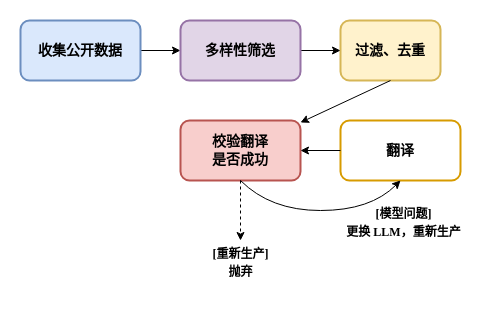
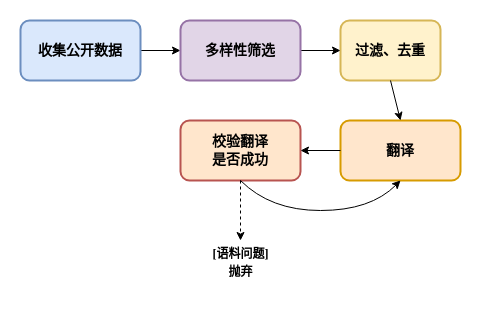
edge "过滤、去重" -> "校验翻译是否成功": now "过滤、去重" -> "翻译"
node "校验翻译是否成功": fillcolor #f8cecc -> #ffe6cc
node "翻译": fillcolor #ffffff -> #ffe6cc
node "[模型问题] 更换 LLM，重新生产": removed
node "[重新生产] 抛弃": label "[重新生产] 抛弃" -> "[语料问题] 抛弃"
